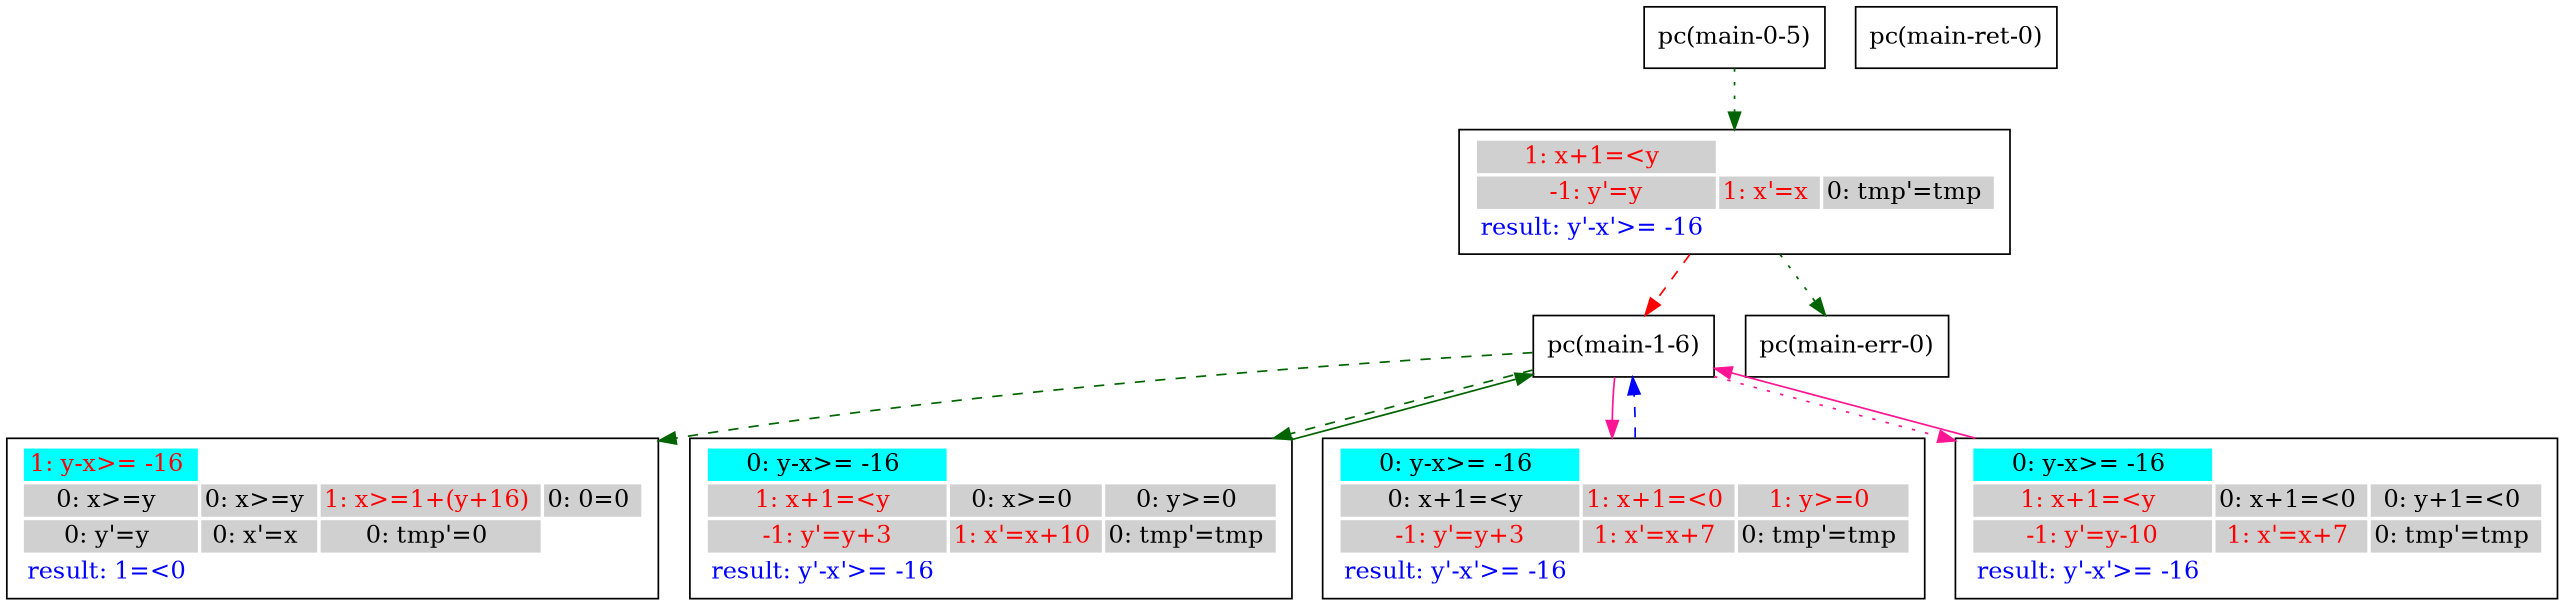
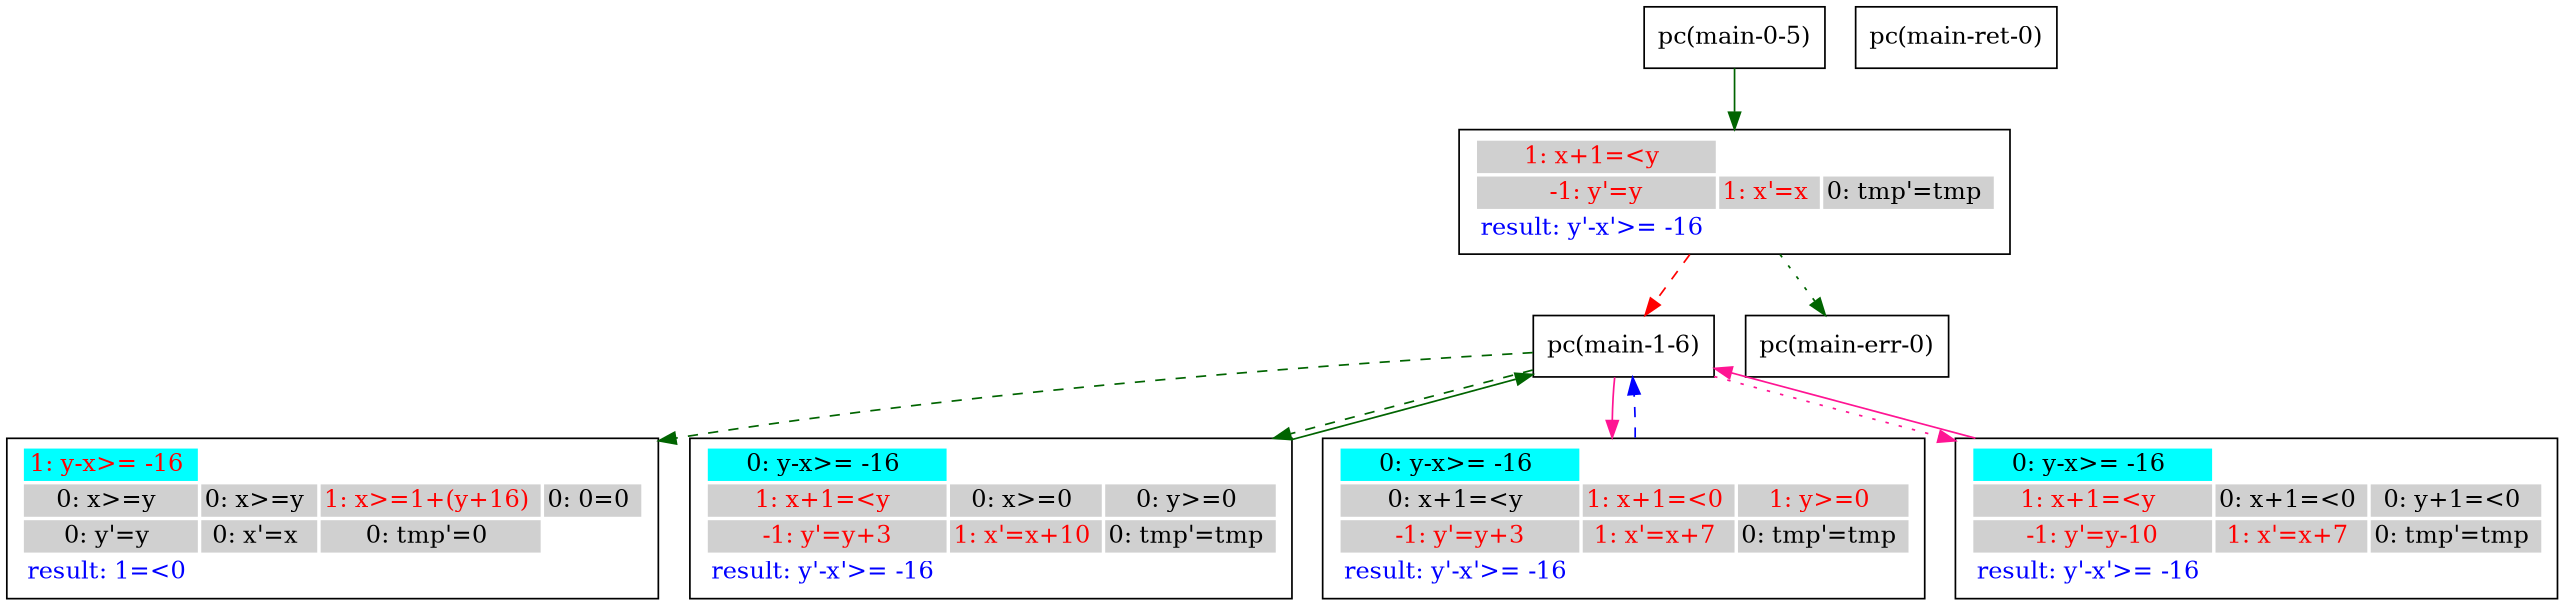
edge "pc(main-0-5)" -> "1: x+1=<y": style dotted -> solid
